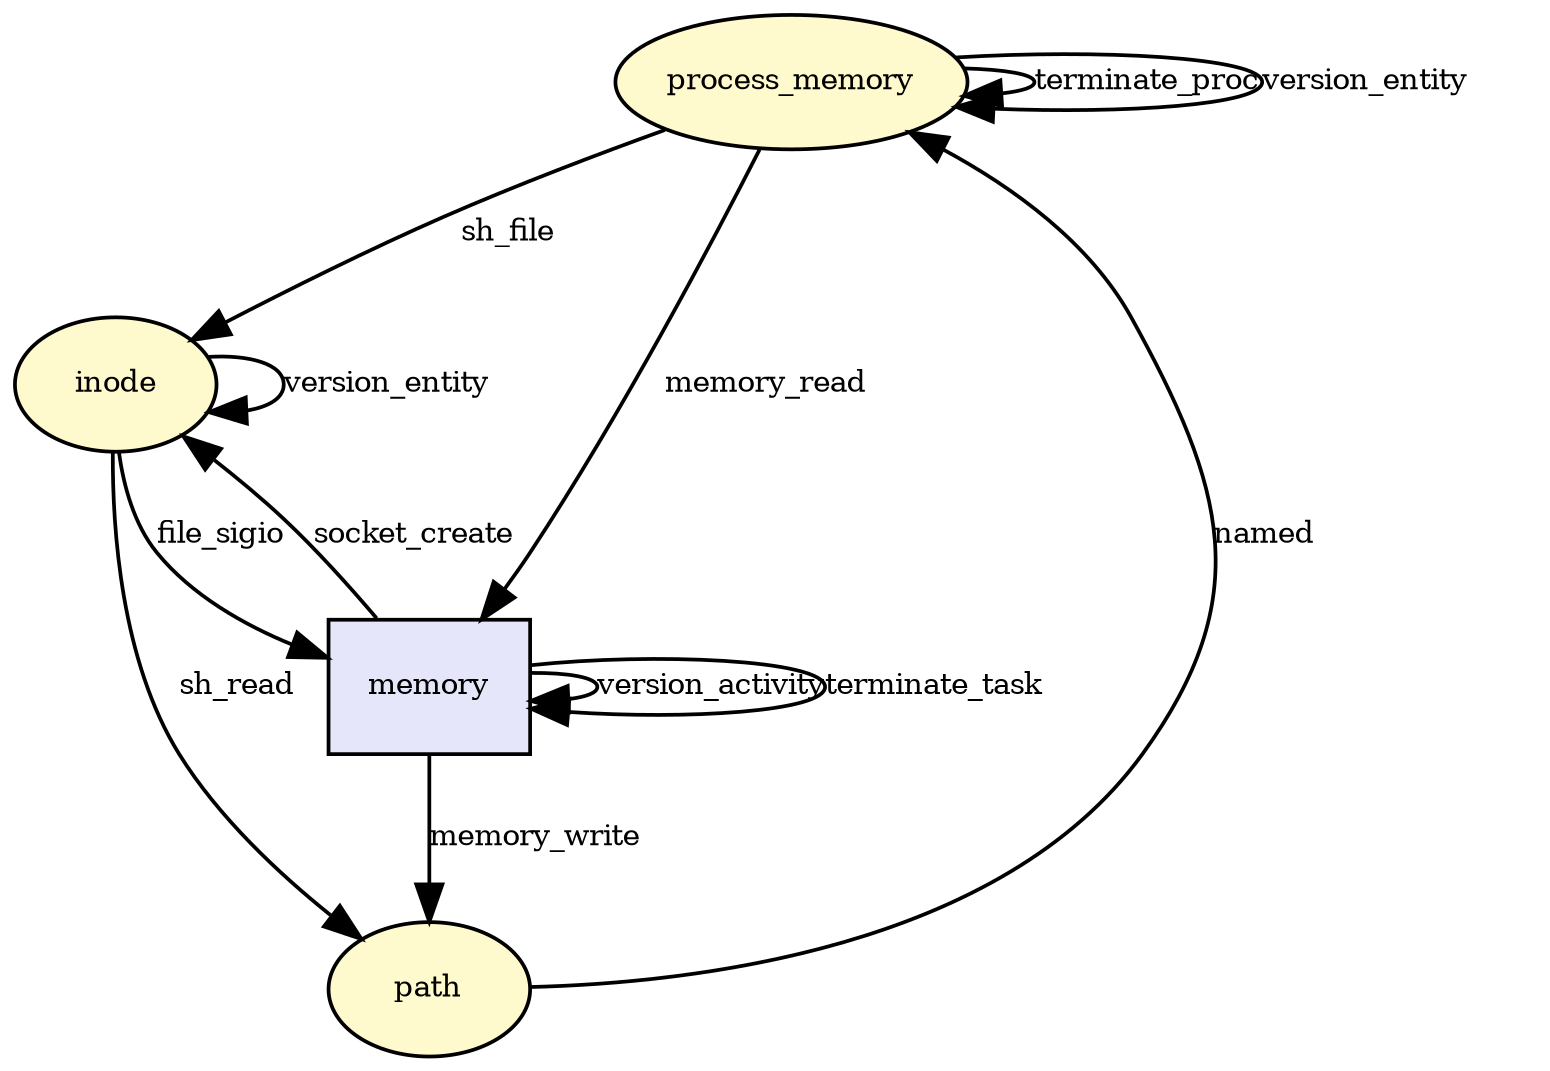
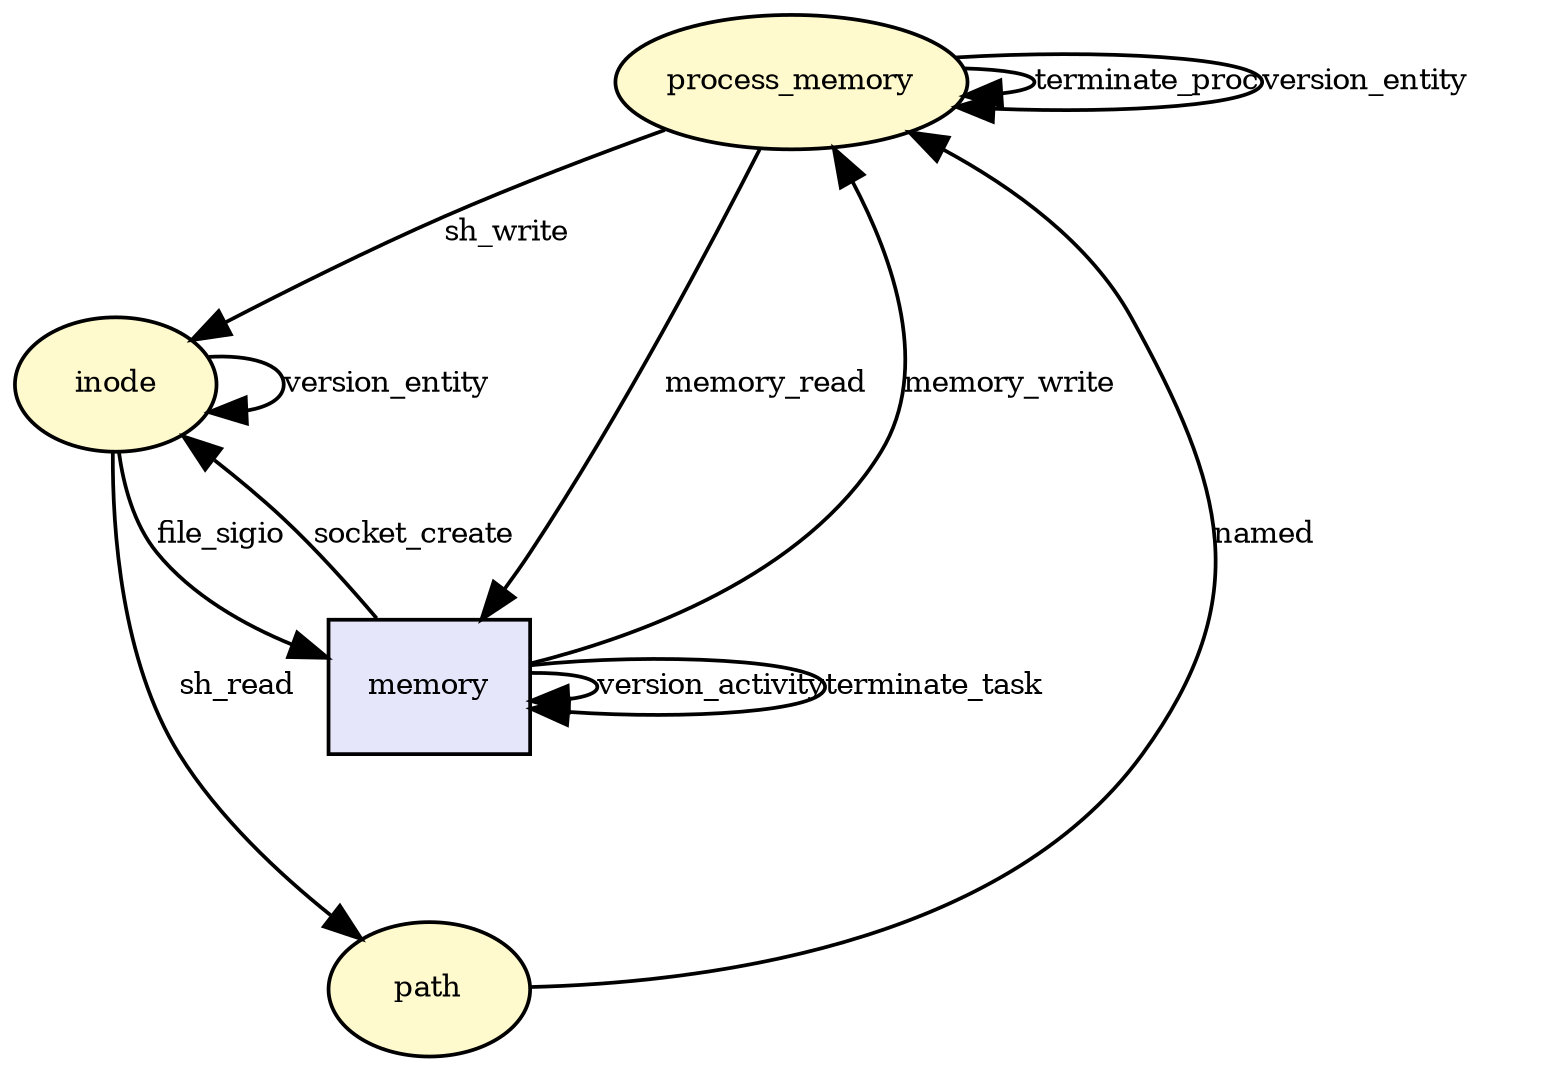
edge "process_memory" -> "inode": label "sh_file" -> "sh_write"
edge "memory" -> "path": now "memory" -> "process_memory"
